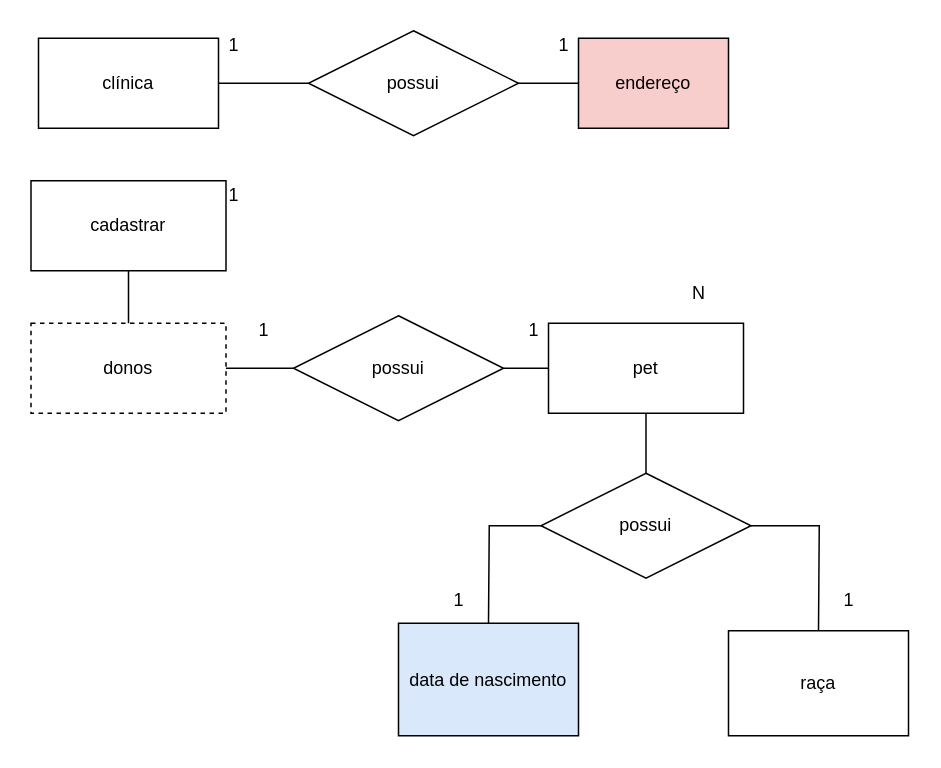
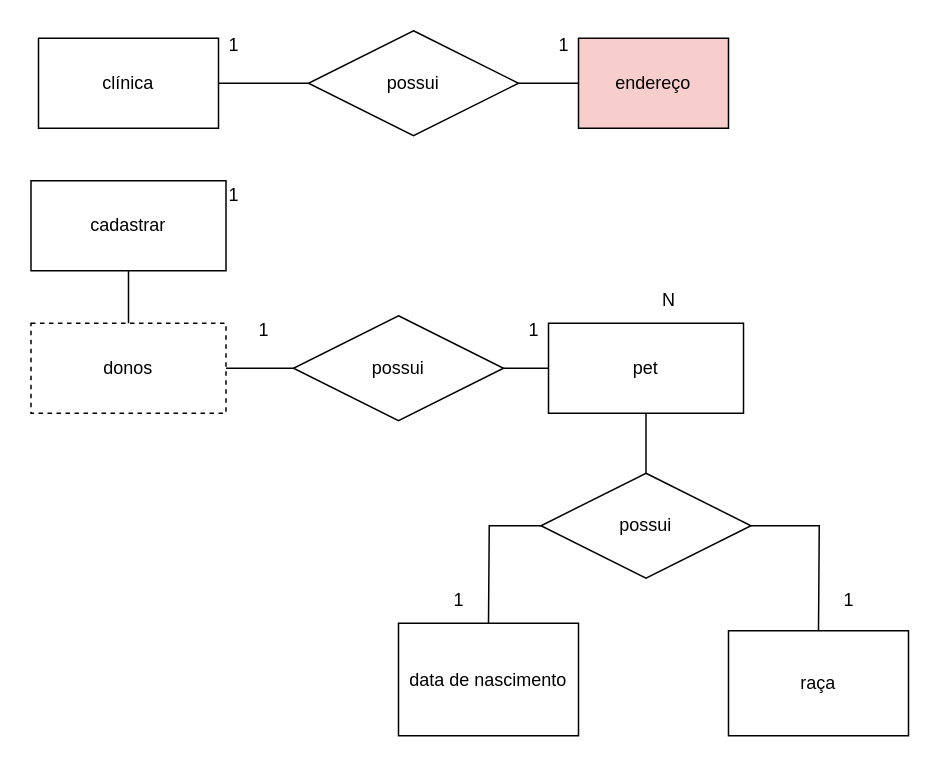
node "N": moved (698, 293) -> (668, 301)
node "data de nascimento": fillcolor #dae8fc -> #ffffff
